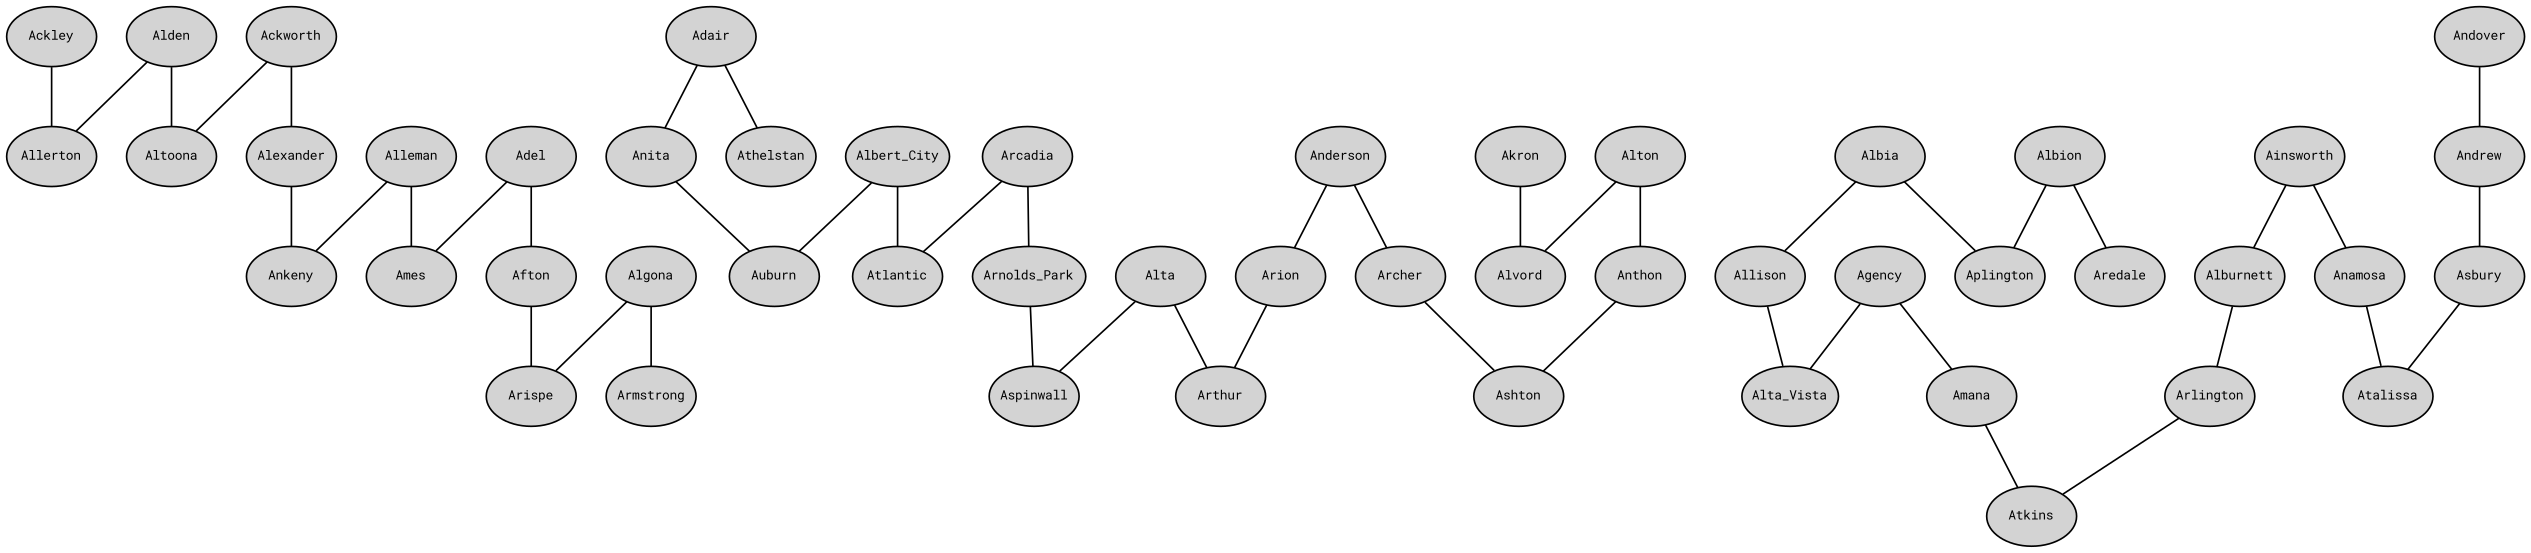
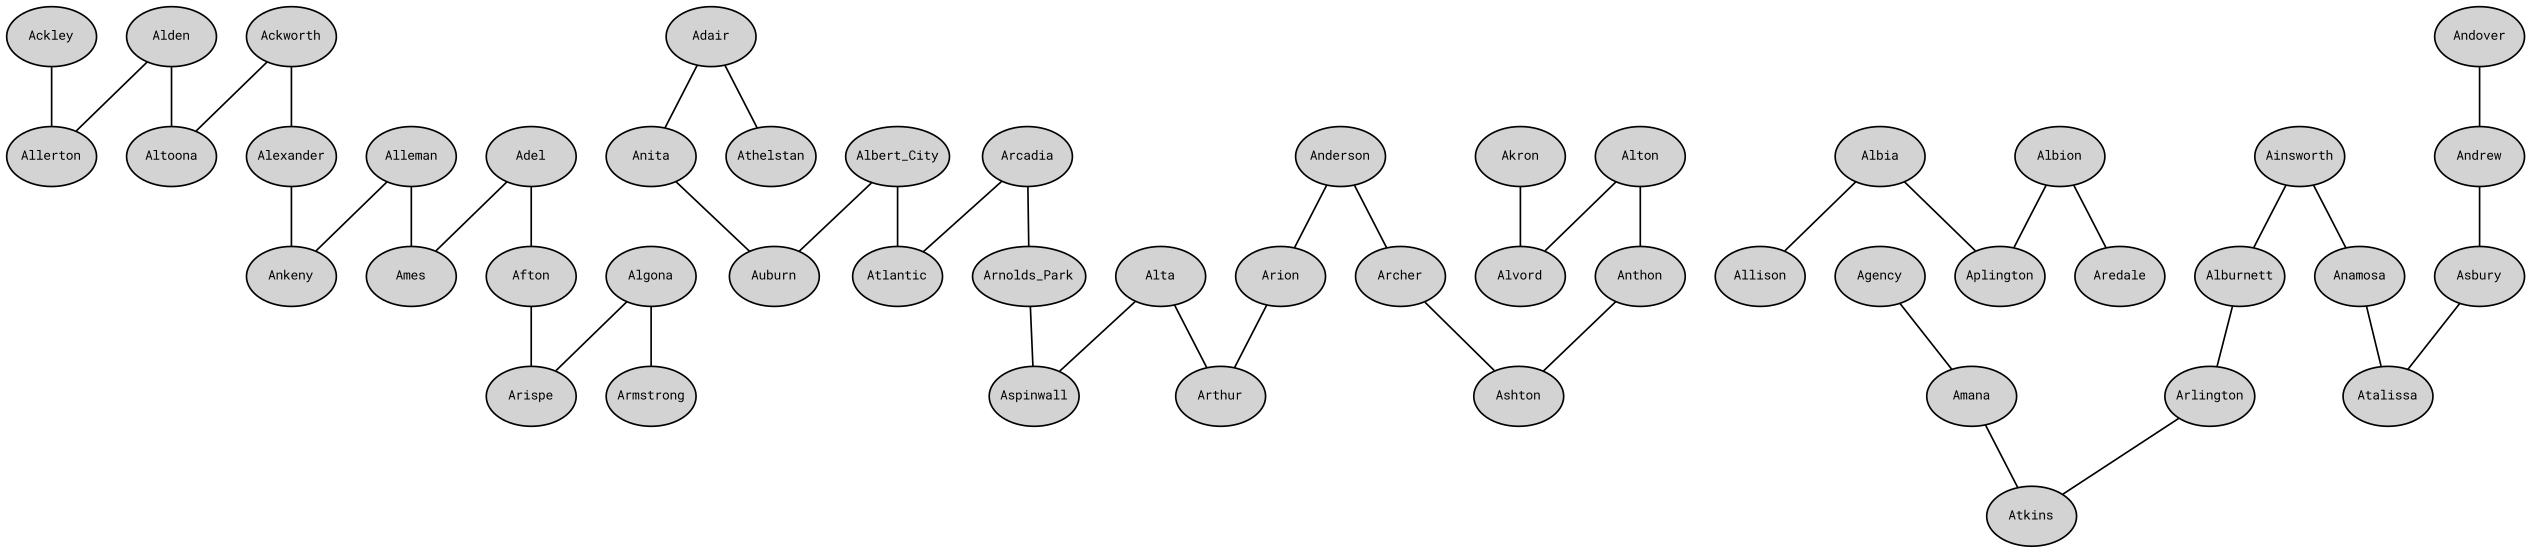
node "Alta_Vista": removed
